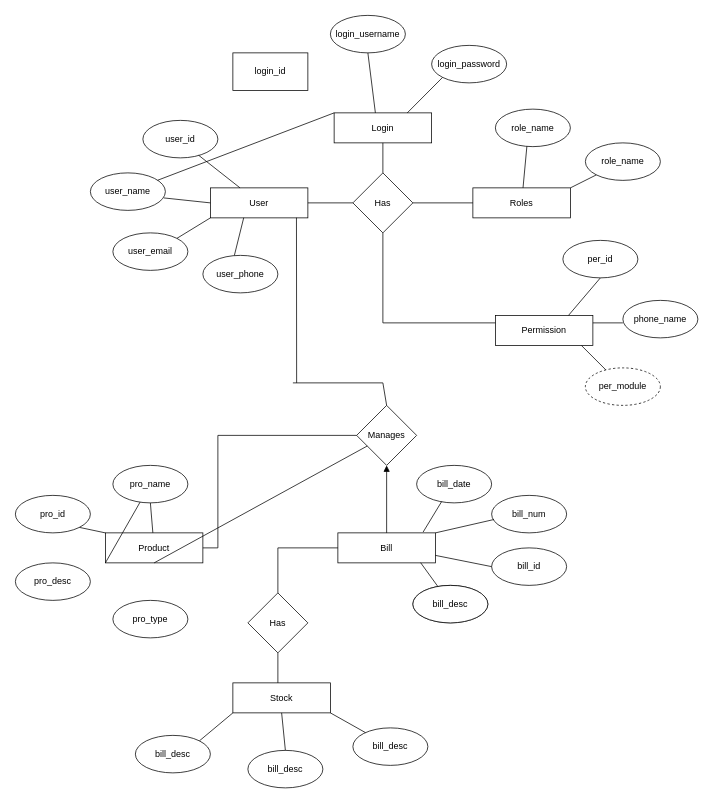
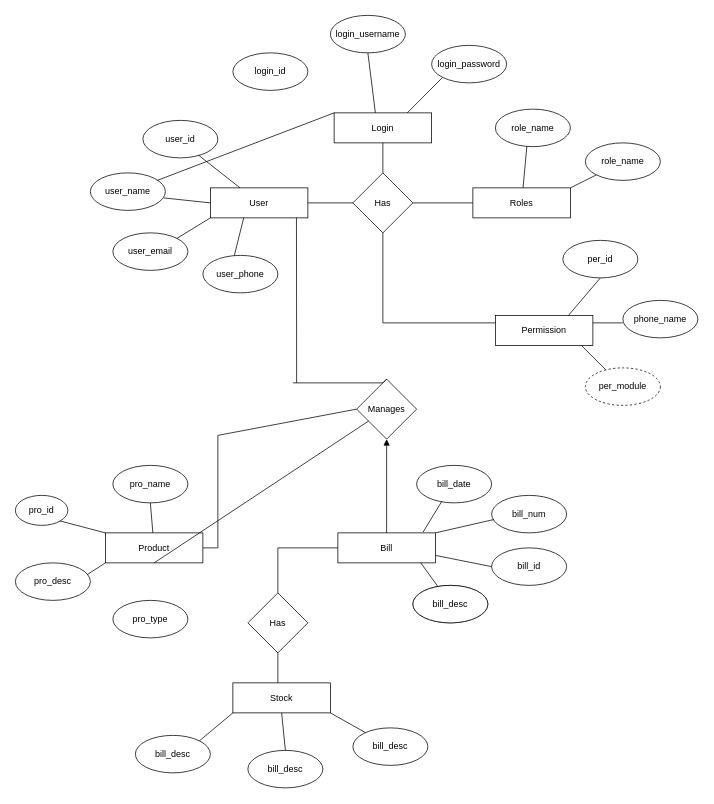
node "login_id": shape rectangle -> ellipse
node "Manages": moved (387, 435) -> (387, 409)
node "pro_id": size 75x38 -> 53x30
edge "pro_name" -- "Product": now "pro_desc" -- "Product"
